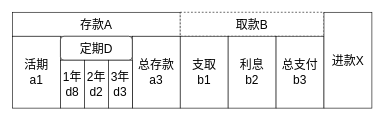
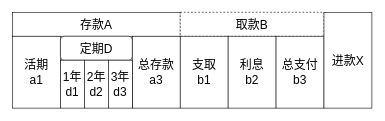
node "1年d8": label "1年d8" -> "1年d1"
